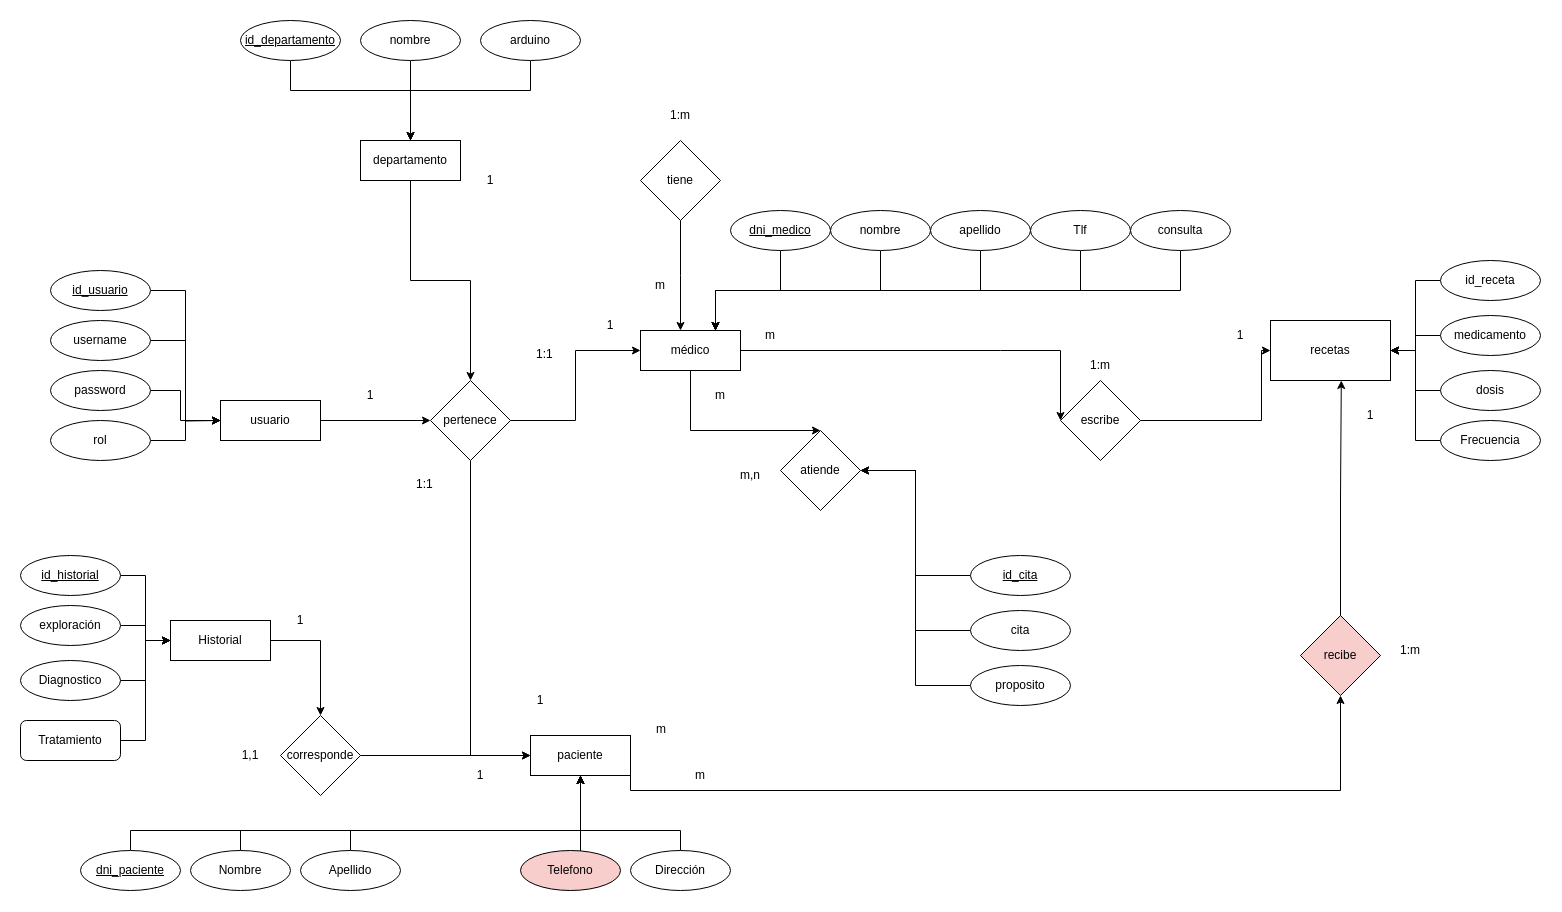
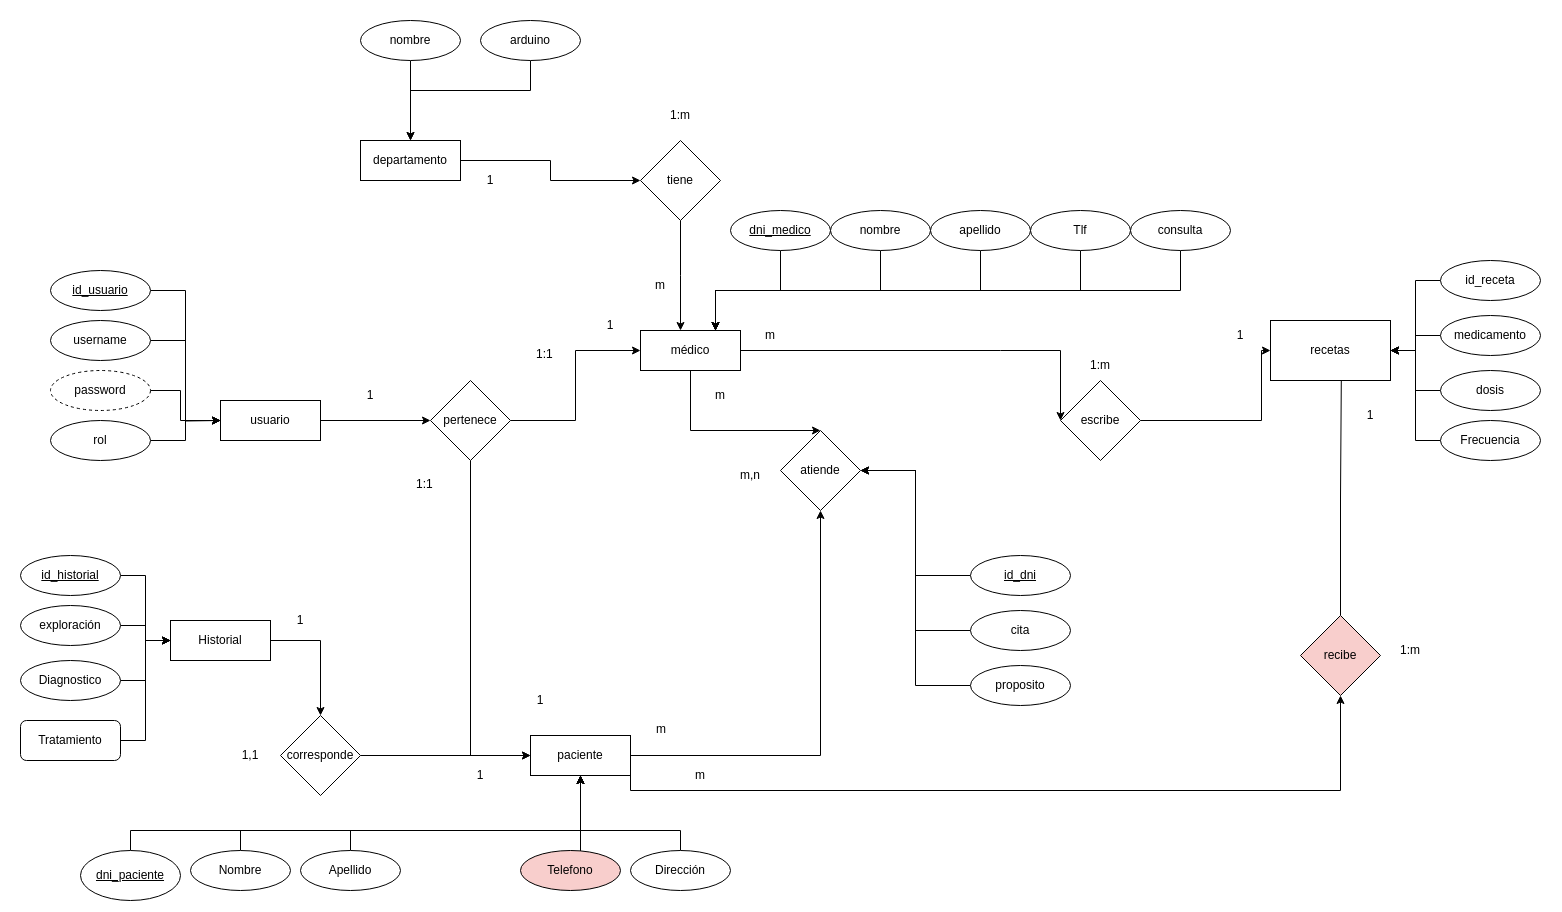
node "id_departamento": removed
edge "id_departamento" -> "departamento": removed
edge "departamento" -> "pertenece": now "departamento" -> "tiene"
edge "recibe" -> "recetas": arrowhead classic -> none
node "password": style solid -> dashed
node "id_cita": label "id_cita" -> "id_dni"
edge "paciente" -> "atiende": added
node "dni_paciente": size 100x40 -> 100x50
